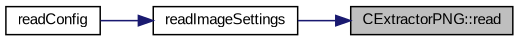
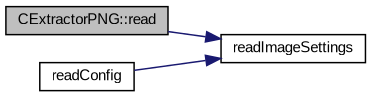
edge "readImageSettings" -> "CExtractorPNG::read": reversed
